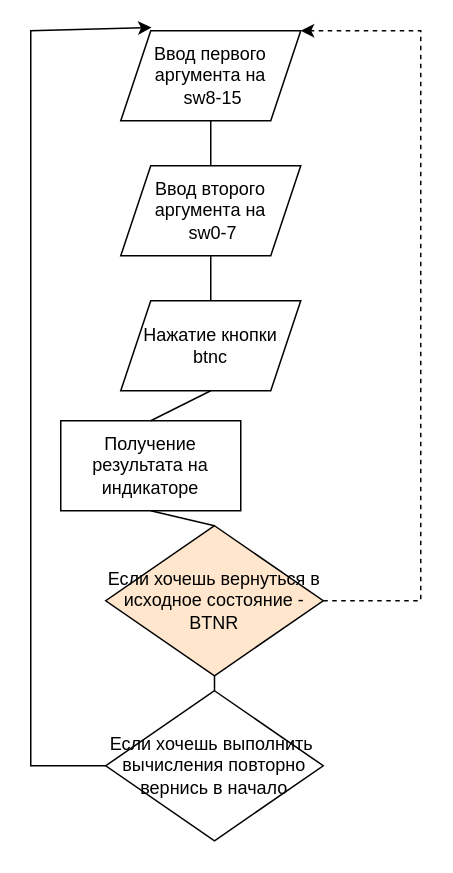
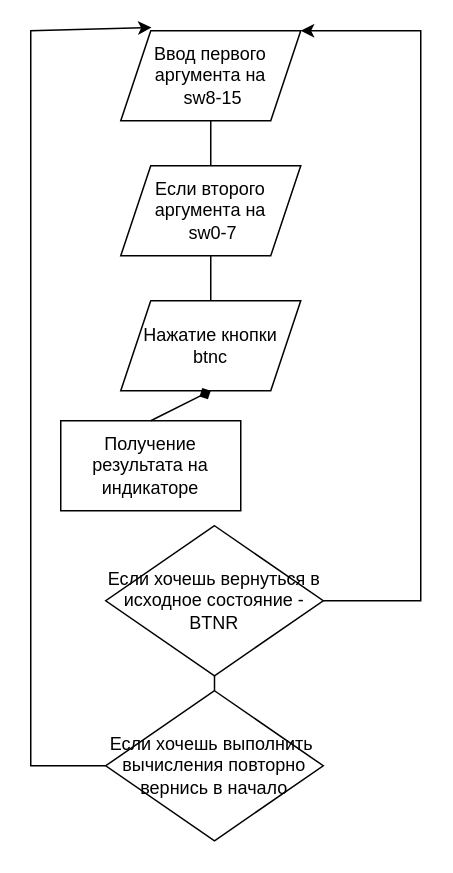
node "Ввод второго аргумента на sw0-7": label "Ввод второго аргумента на sw0-7" -> "Если второго аргумента на sw0-7"
edge "Если хочешь вернуться в исходное состояние - BTNR" -> "Ввод первого аргумента на sw8-15": style dashed -> solid
edge "Нажатие кнопки btnc" -- "Получение результата на индикаторе": arrowhead none -> diamond
edge "Получение результата на индикаторе" -- "Если хочешь вернуться в исходное состояние - BTNR": removed
node "Если хочешь вернуться в исходное состояние - BTNR": fillcolor #ffe6cc -> #ffffff
